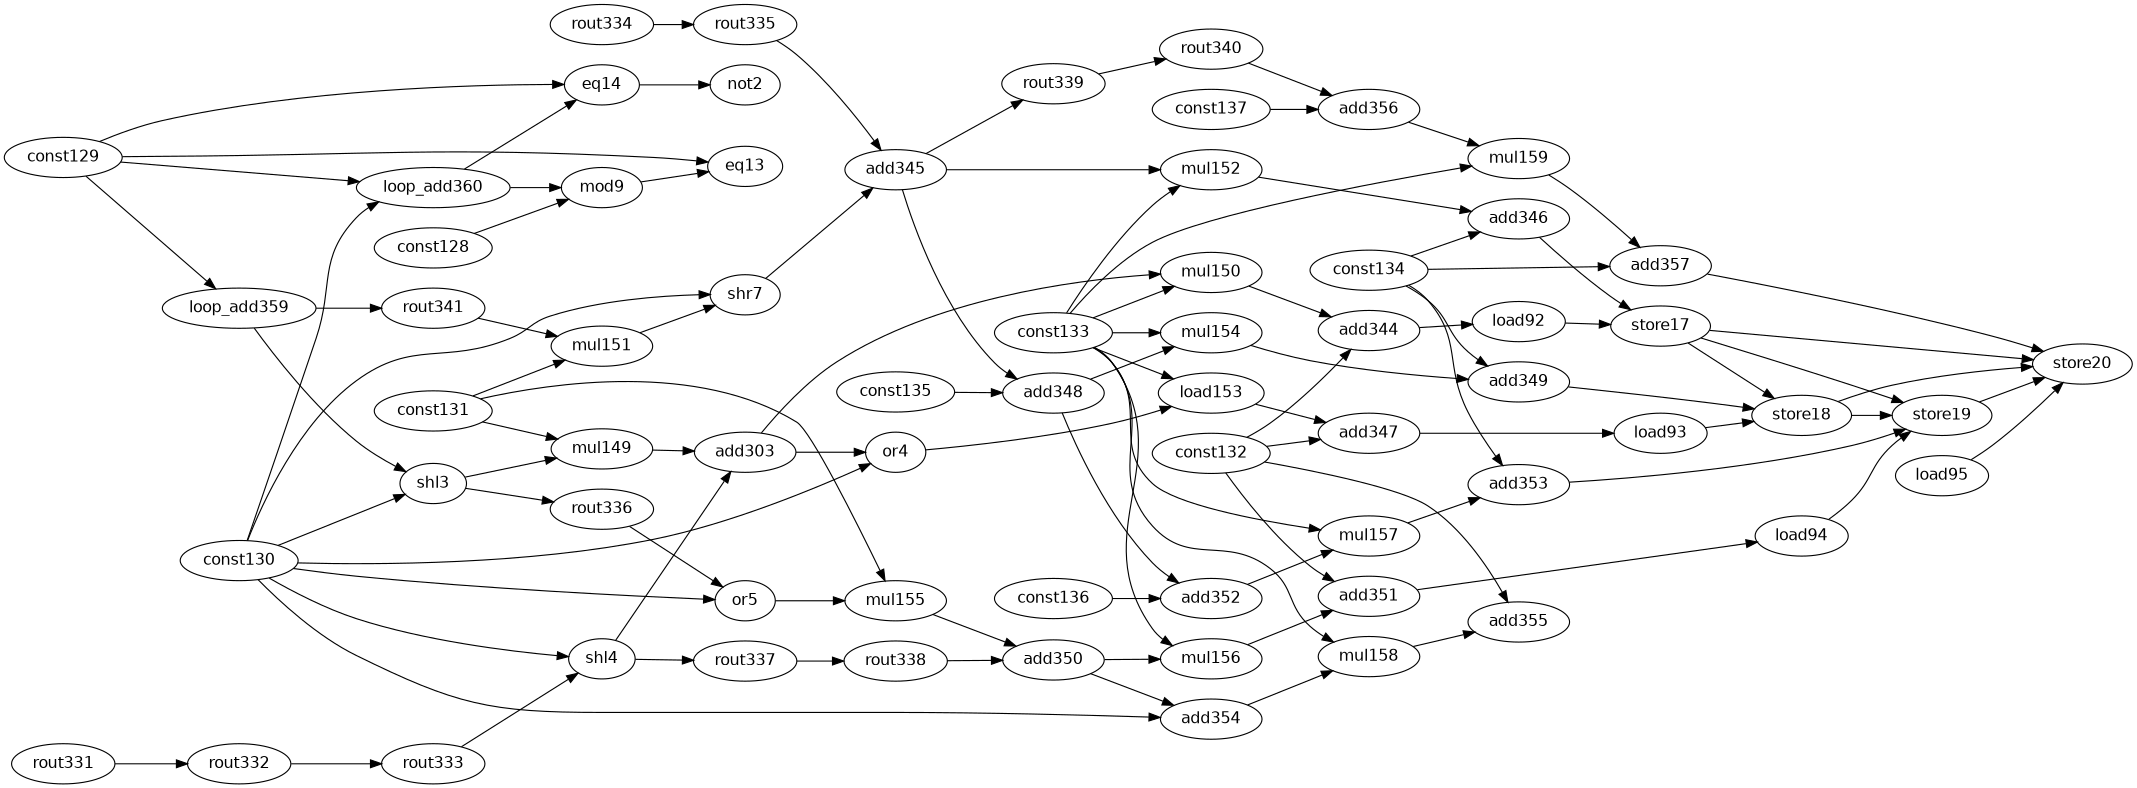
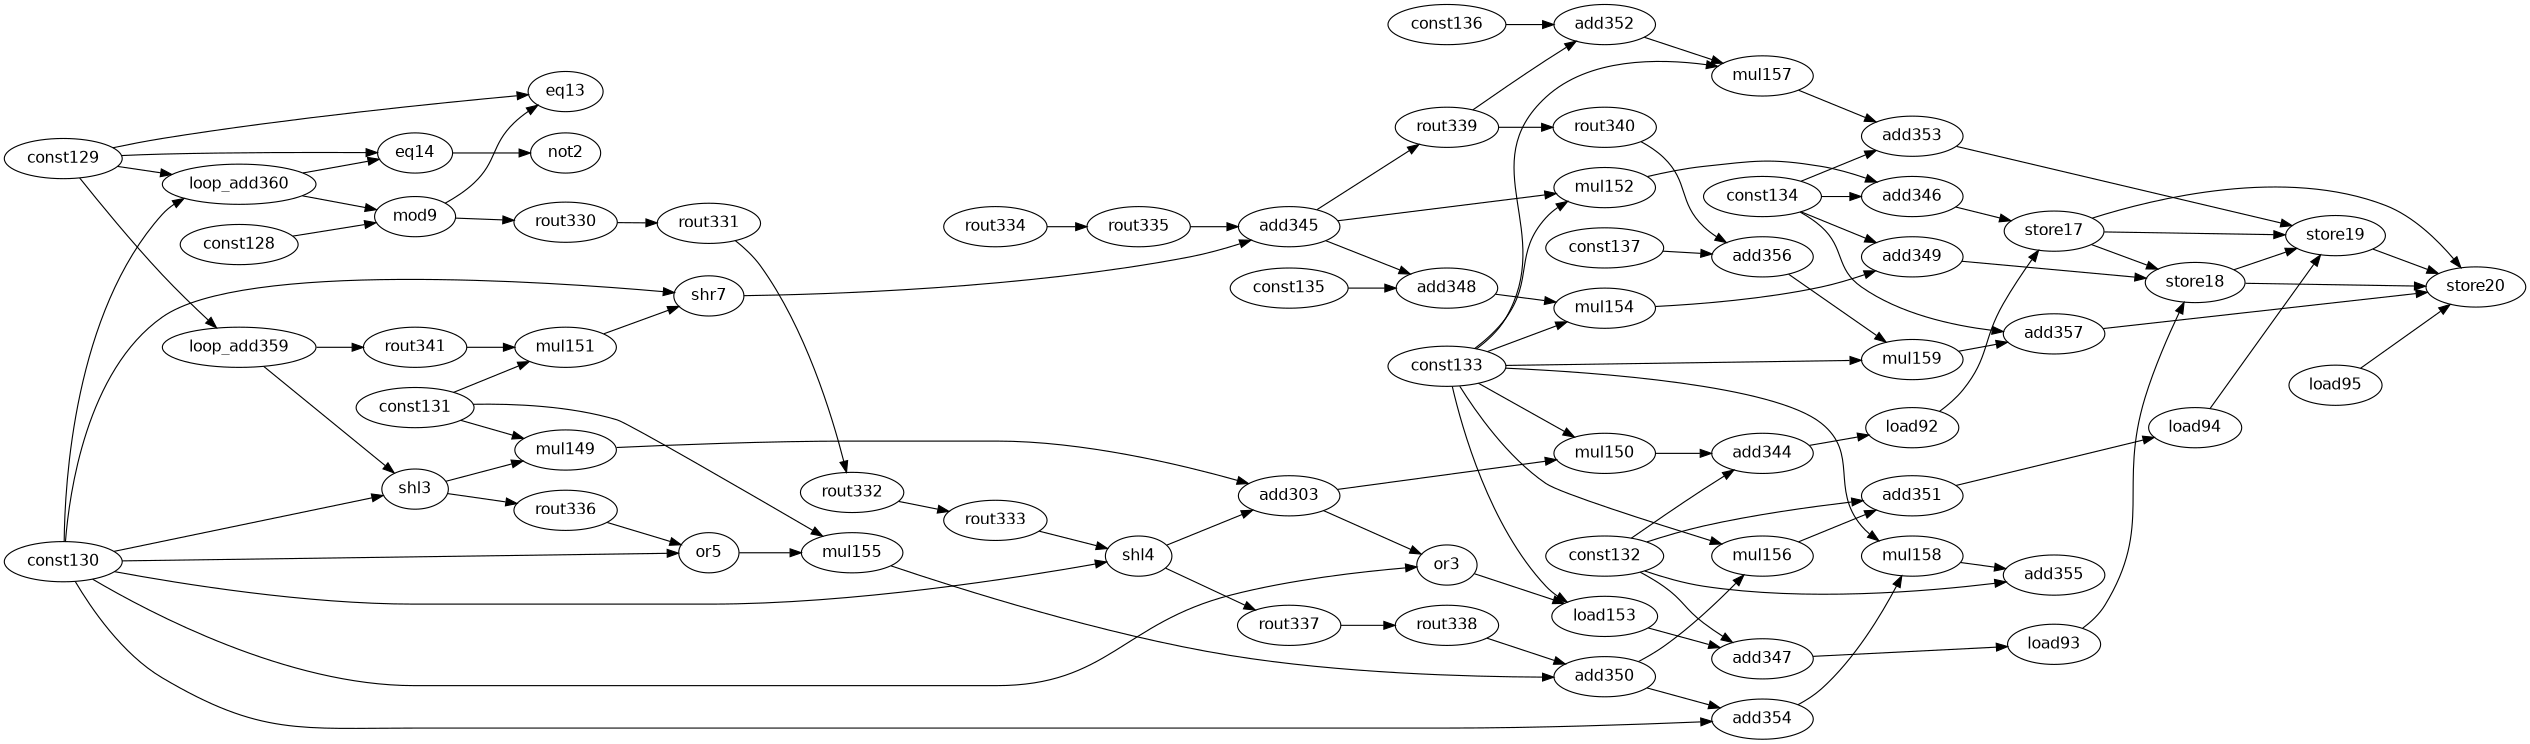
node "rout330": added
node "or4": label "or4" -> "or3"
edge "add348" -> "add352": now "rout339" -> "add352"
